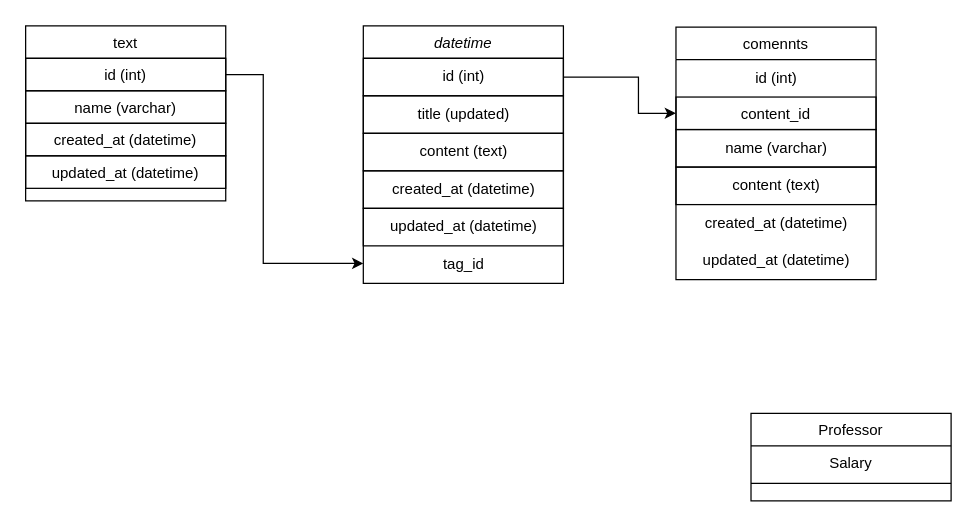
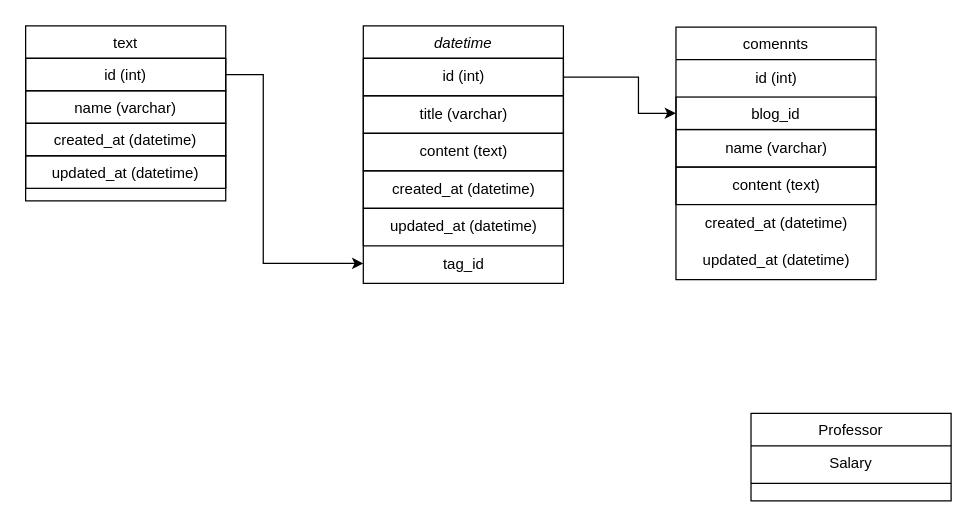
node "title (updated)": label "title (updated)" -> "title (varchar)"
node "content_id": label "content_id" -> "blog_id"
